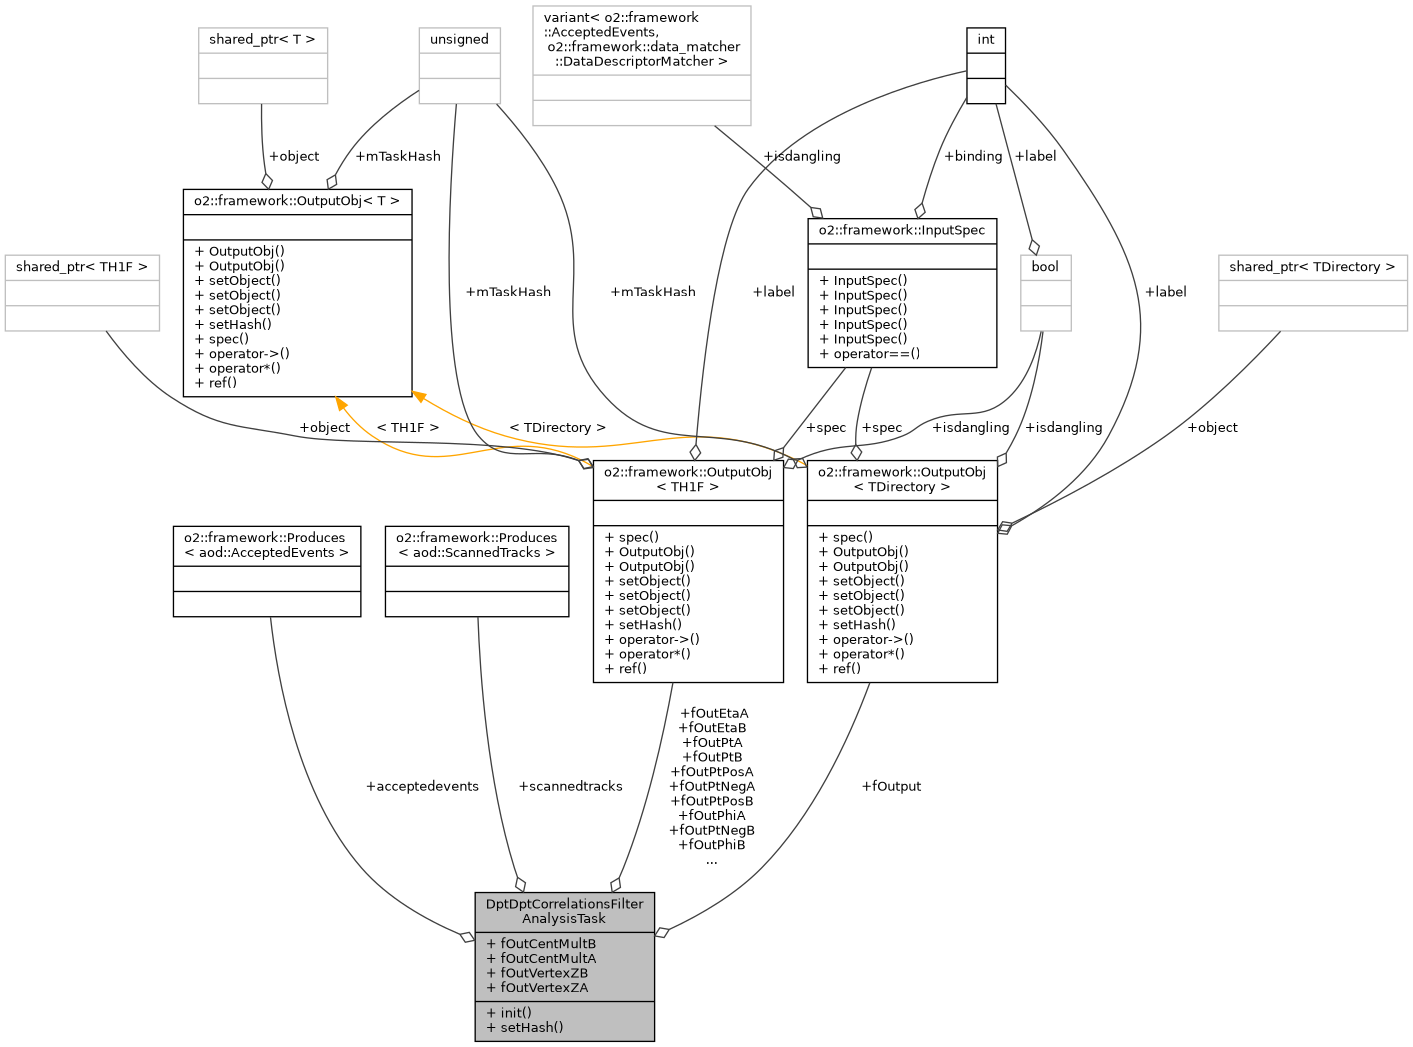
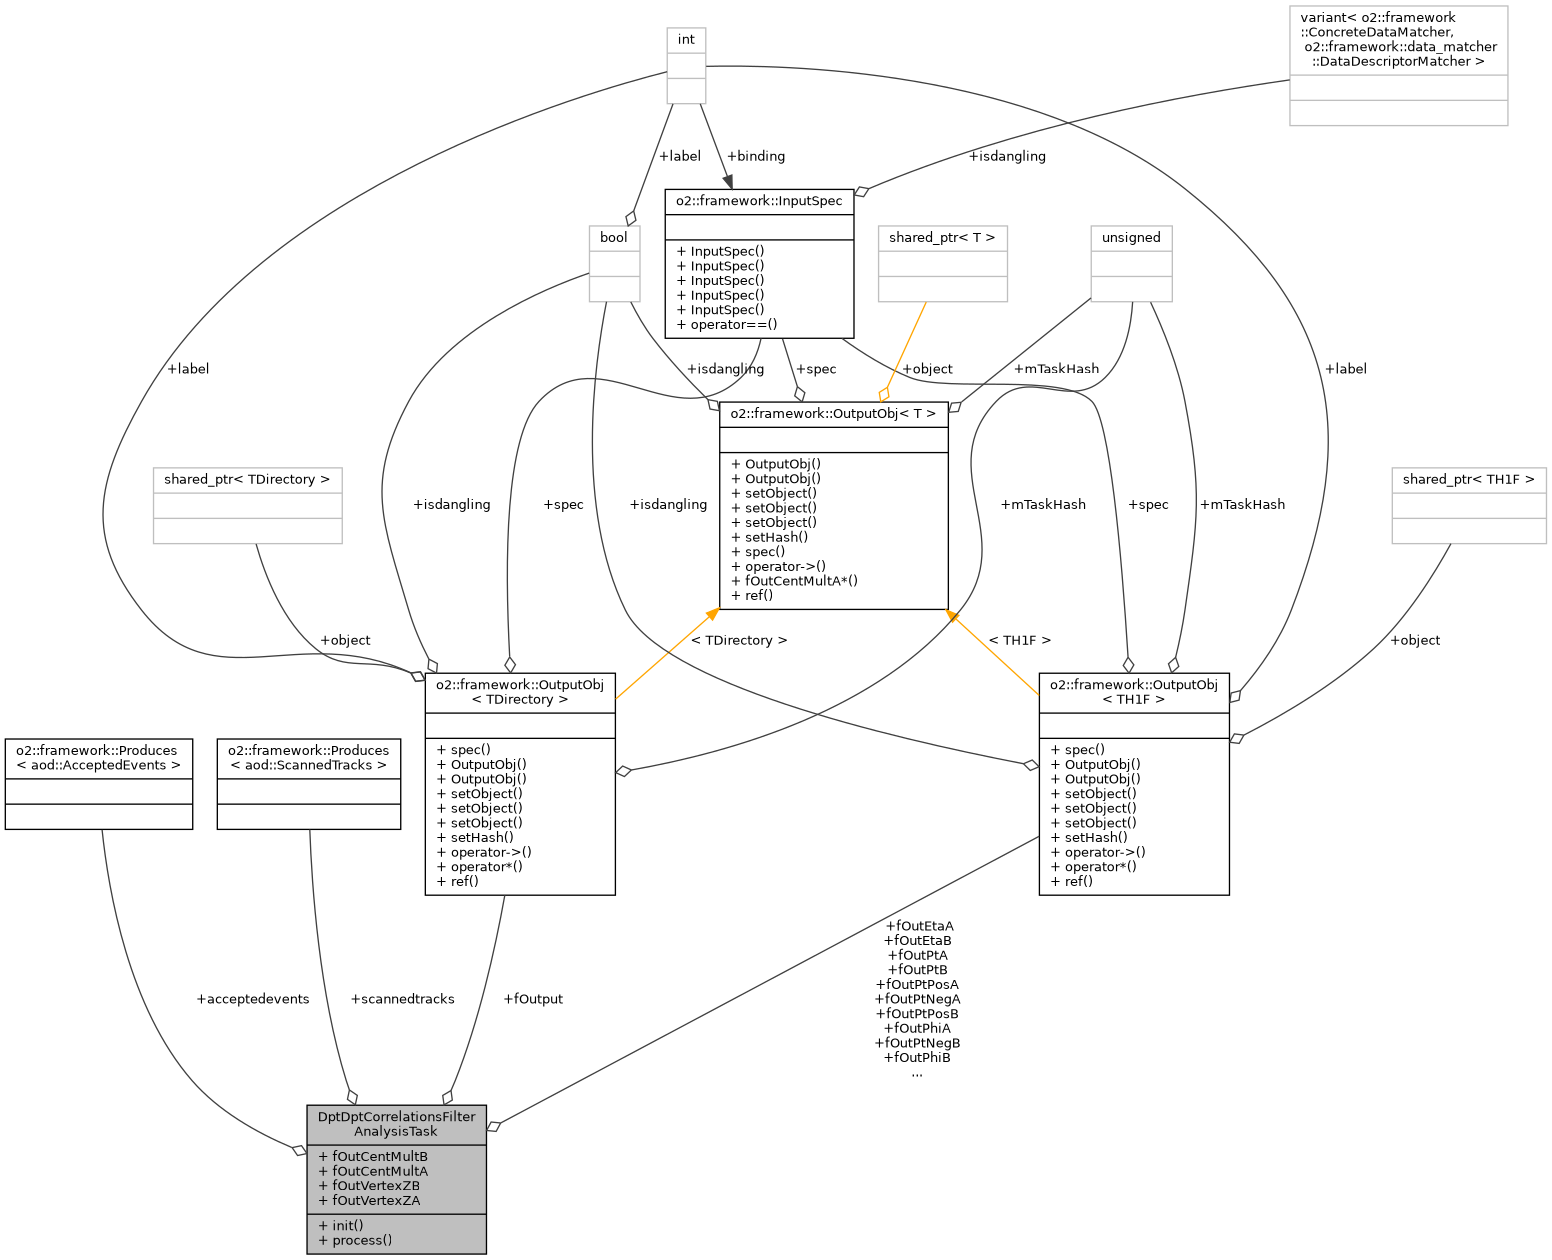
node "variant< o2::framework": text "::AcceptedEvents," -> "::ConcreteDataMatcher,"
node "int": color black -> grey75
edge "shared_ptr< T >" -> "o2::framework::OutputObj< T >": color grey25 -> orange
edge "int" -> "o2::framework::InputSpec": arrowhead odiamond -> normal
edge "bool" -> "o2::framework::OutputObj< T >": added, label "+isdangling"
edge "o2::framework::InputSpec" -> "o2::framework::OutputObj< T >": added, label "+spec"
node "o2::framework::OutputObj< T >": text "+ operator*()" -> "+ fOutCentMultA*()"
node "DptDptCorrelationsFilter": text "+ setHash()" -> "+ process()"
